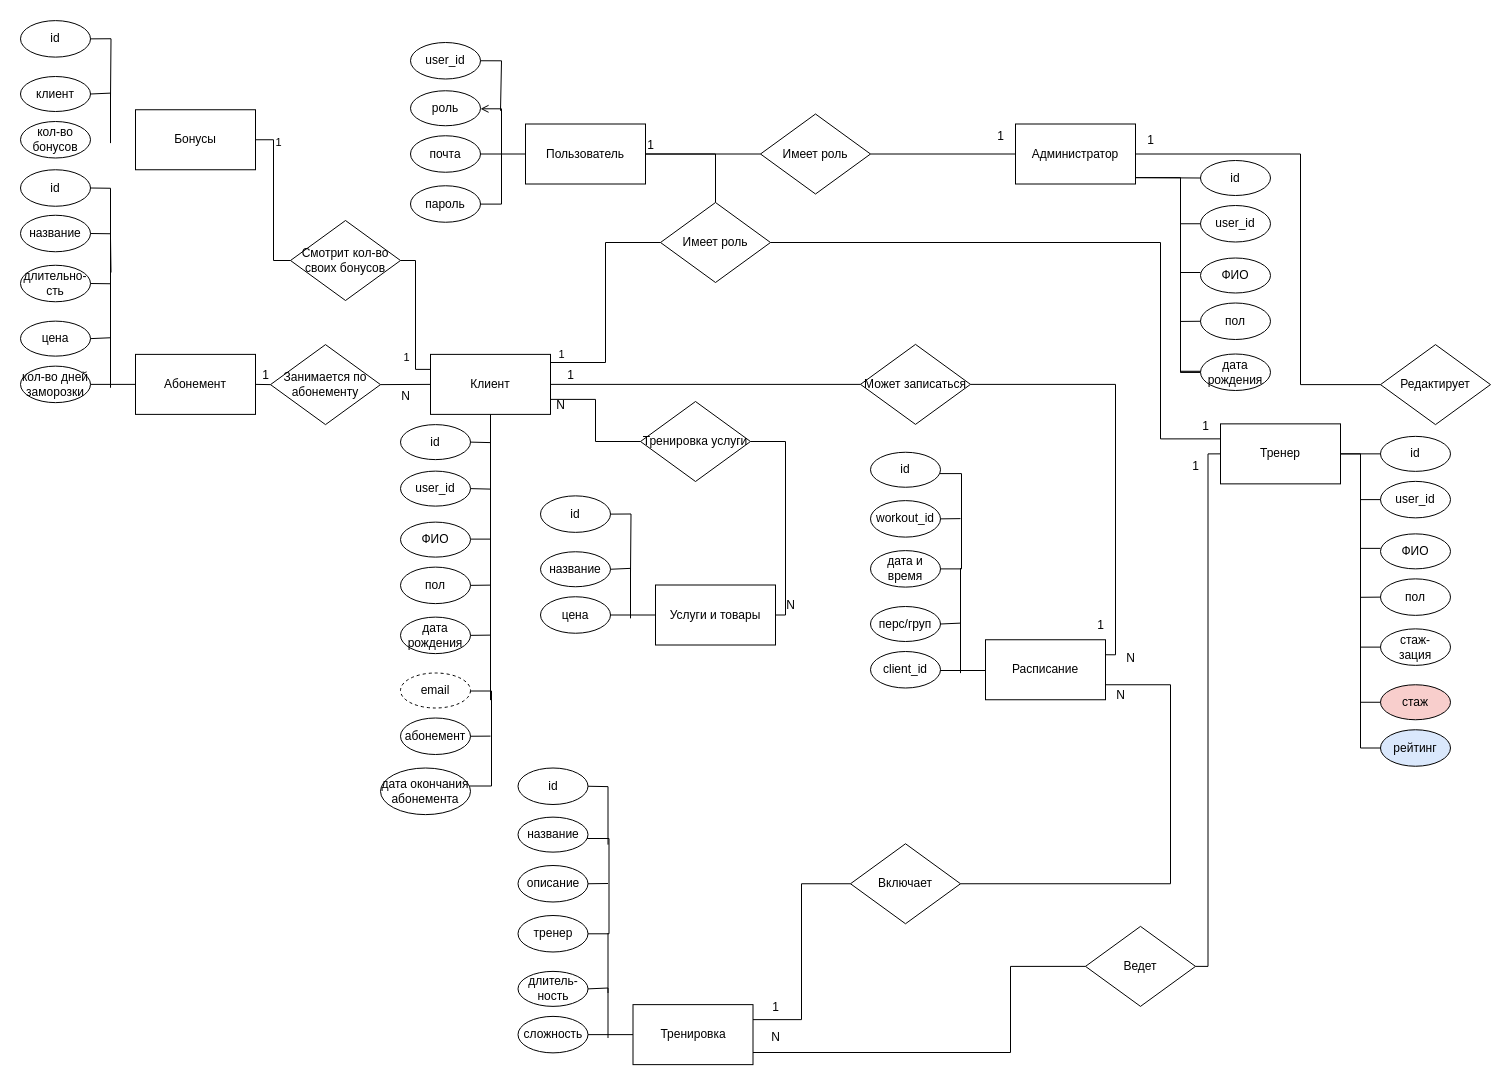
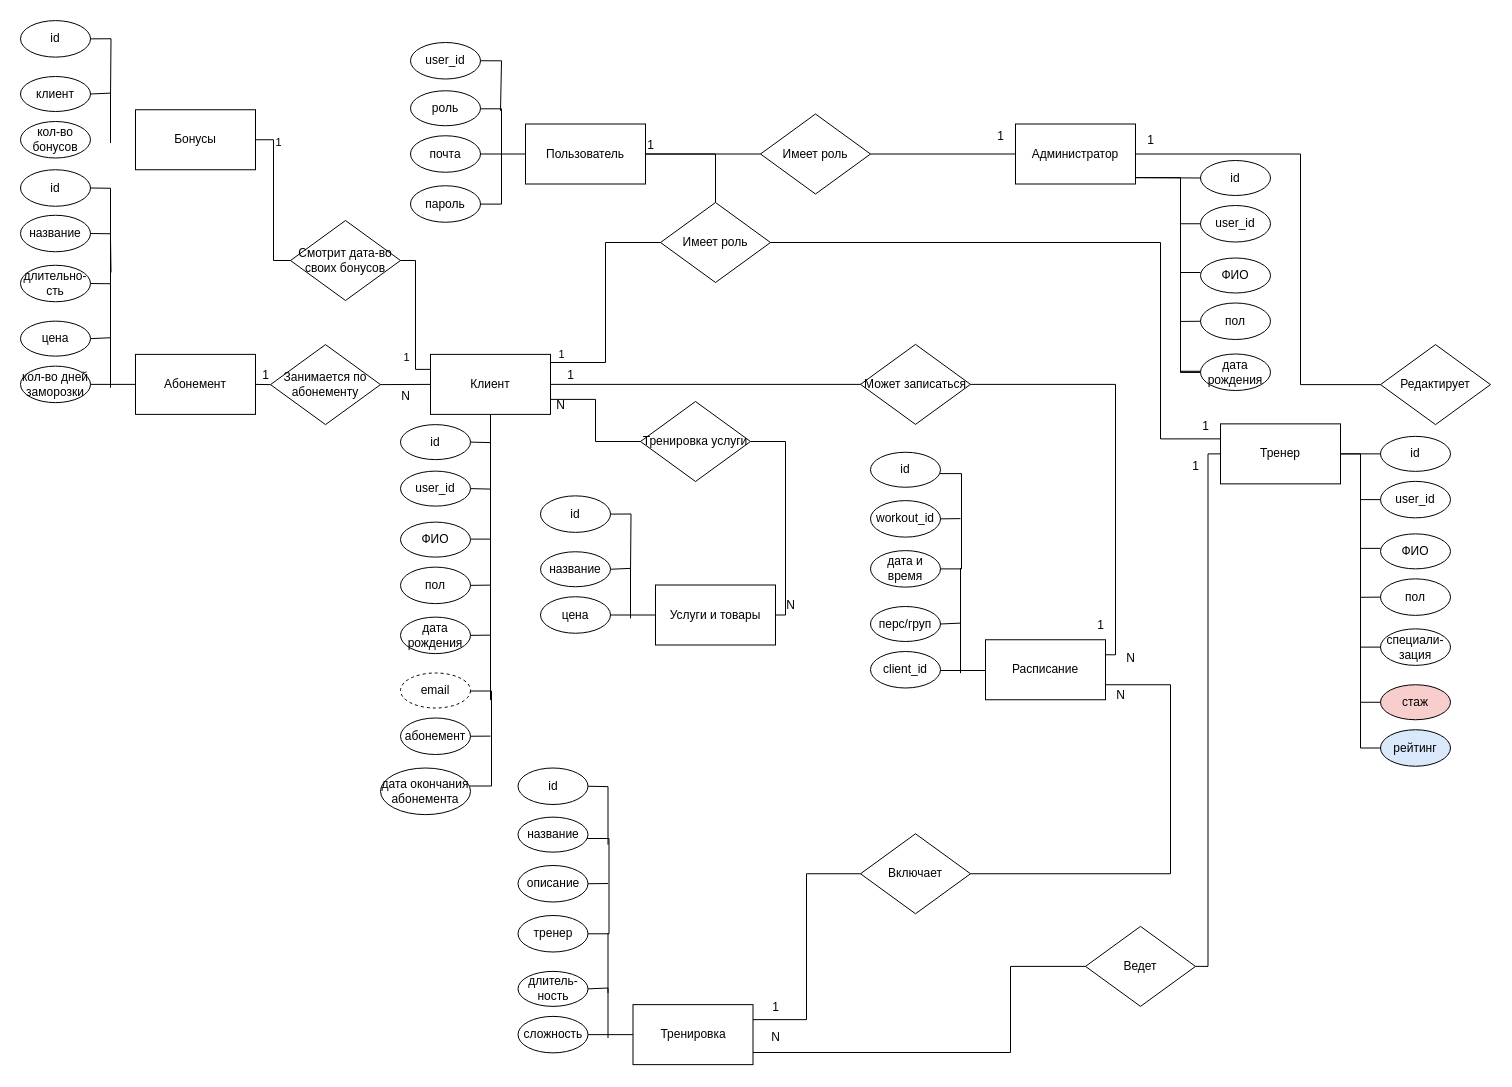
edge "пароль" -> "роль": arrowhead open -> none
node "Смотрит кол-во своих бонусов": label "Смотрит кол-во своих бонусов" -> "Смотрит дата-во своих бонусов"
node "стаж- зация": label "стаж- зация" -> "специали- зация"
node "Включает": moved (906, 884) -> (916, 874)
